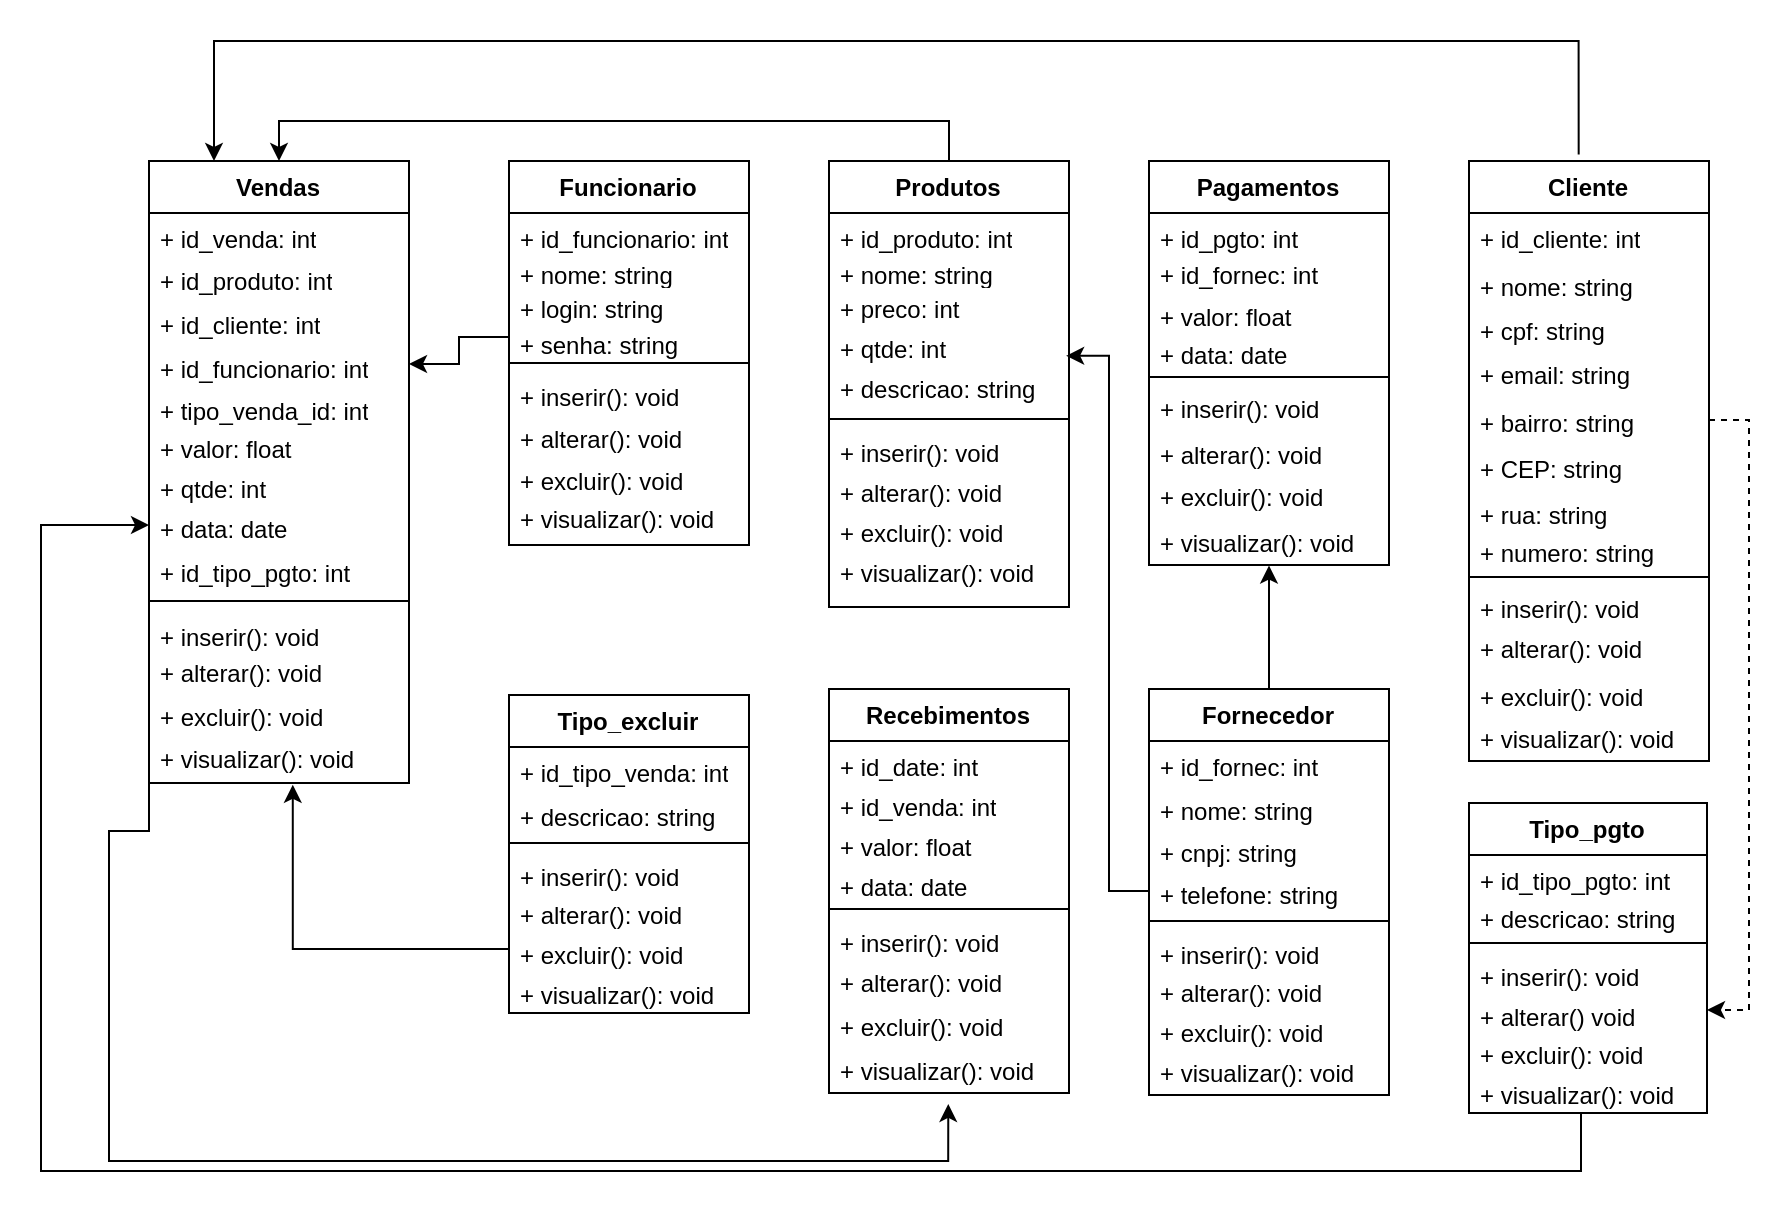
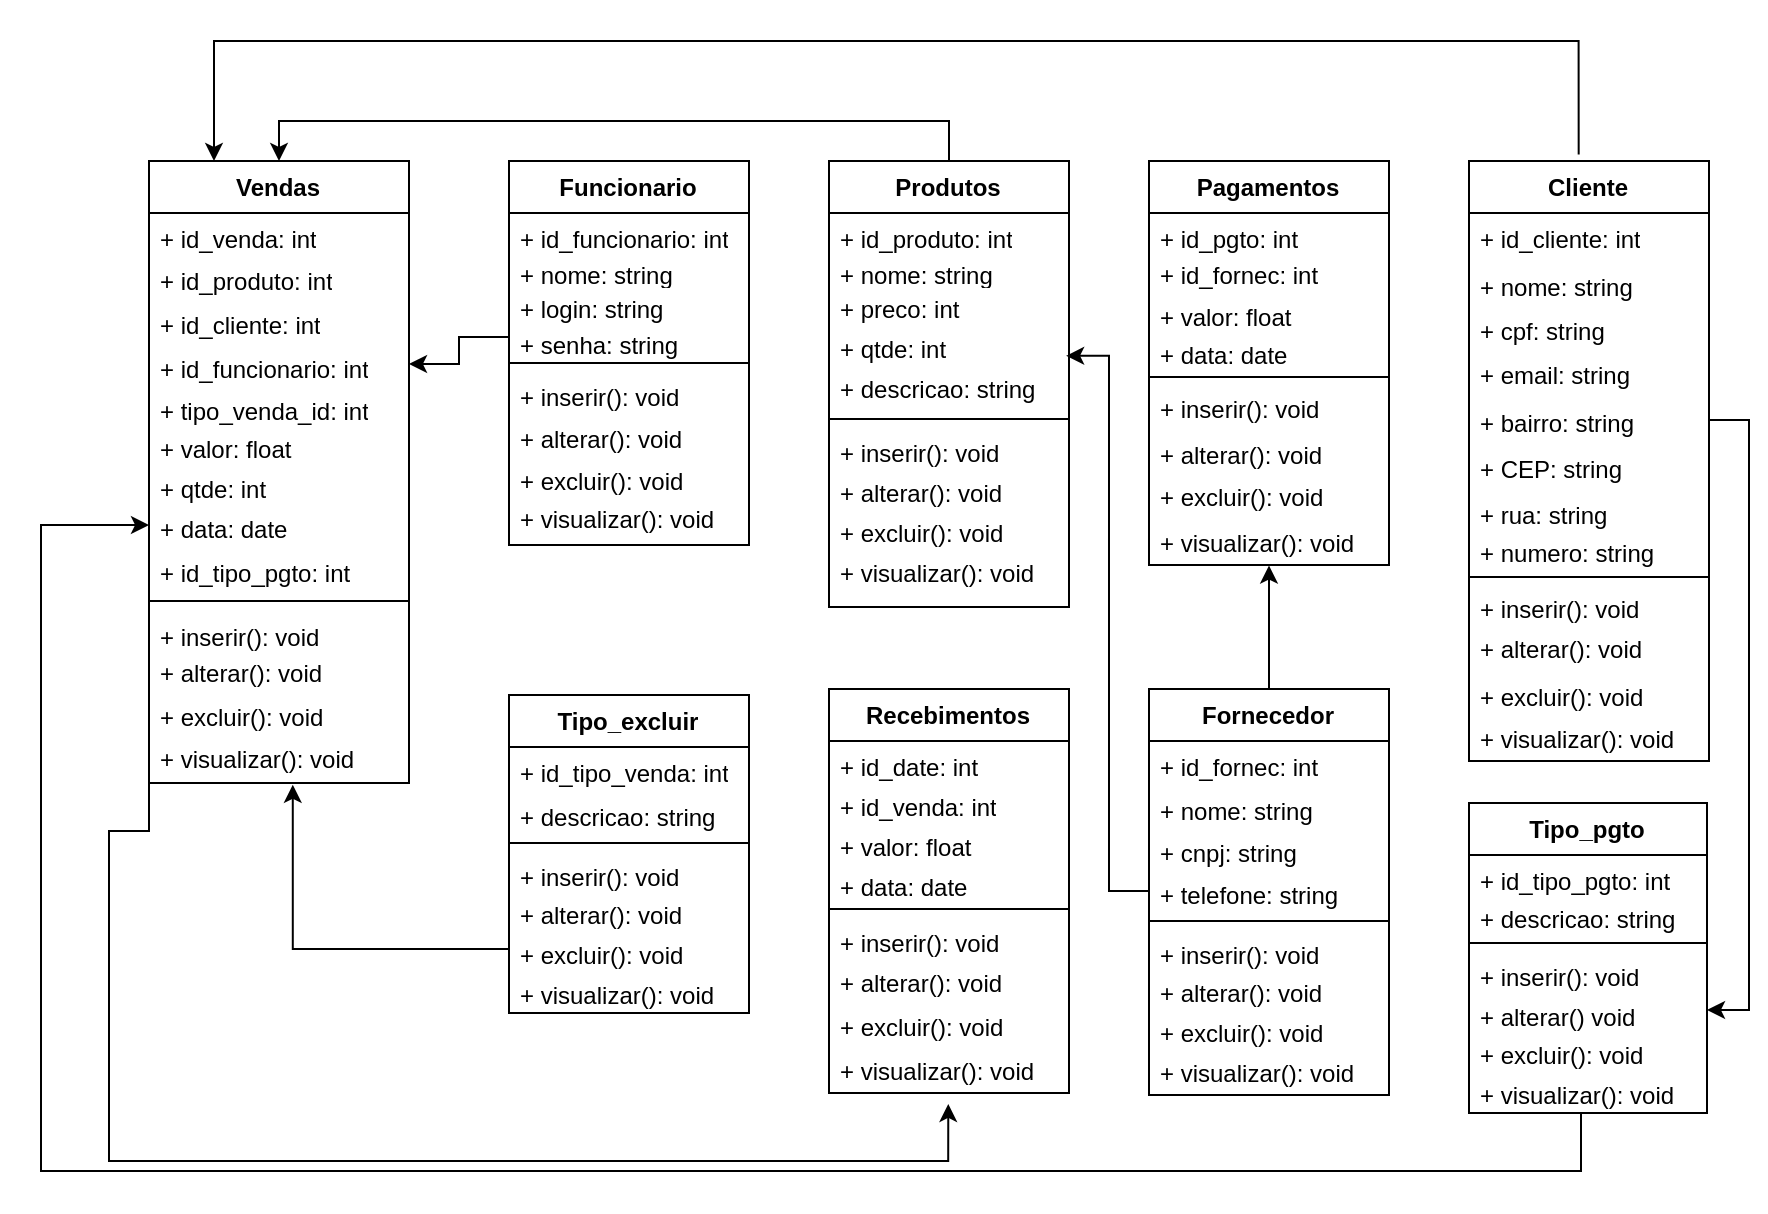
edge "+ bairro: string" -> "+ alterar() void": style dashed -> solid
